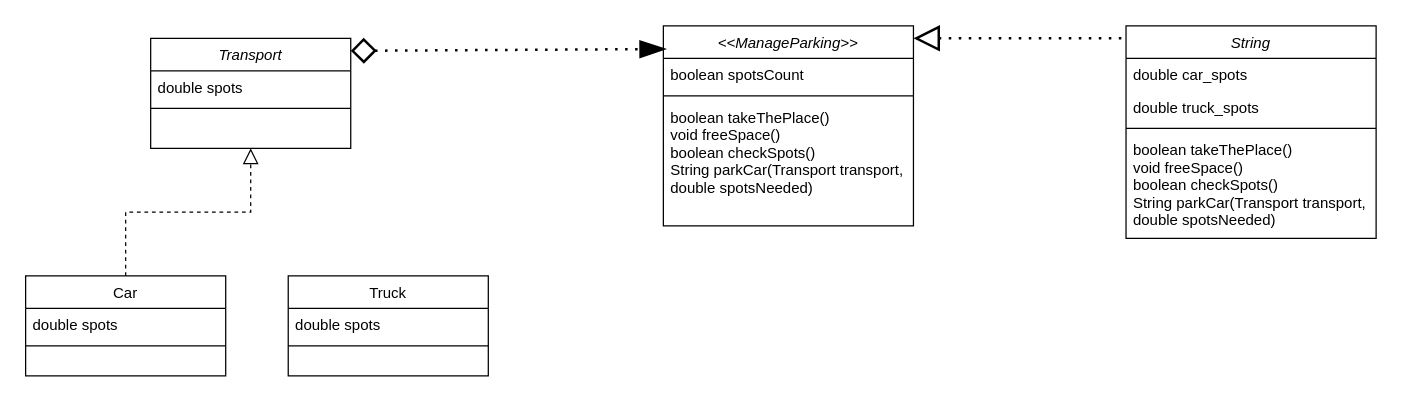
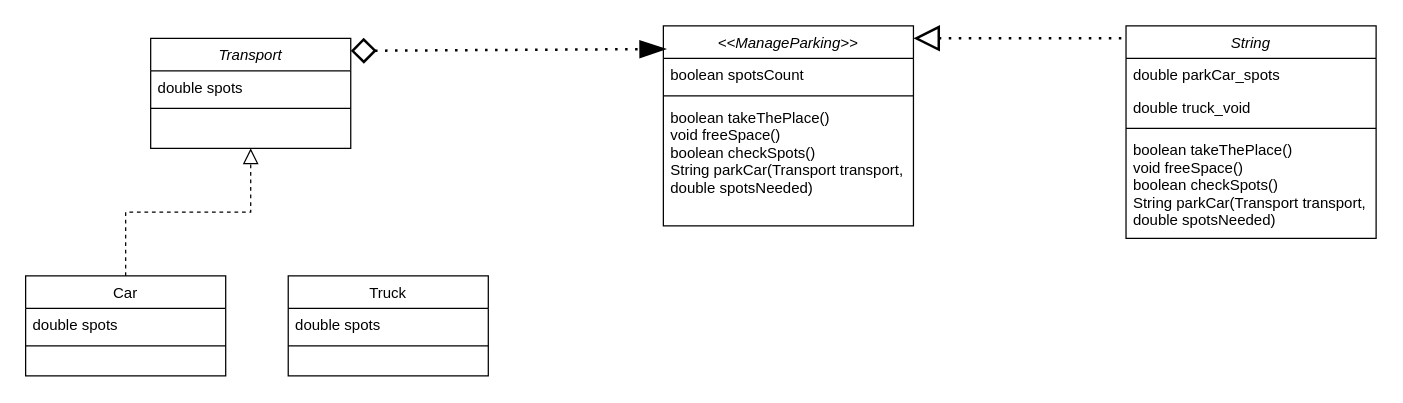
node "double car_spots": label "double car_spots" -> "double parkCar_spots"
node "double truck_spots": label "double truck_spots" -> "double truck_void"
